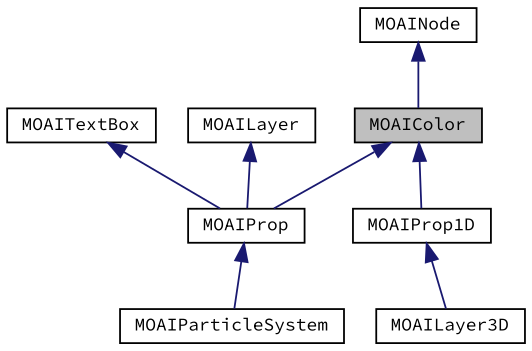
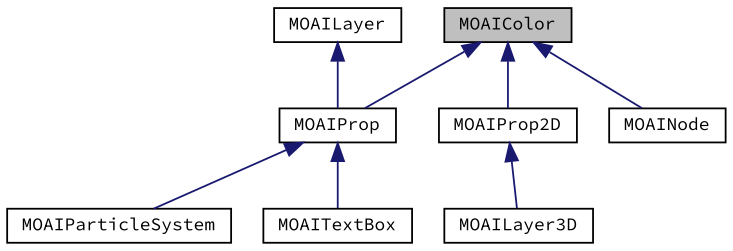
edge "MOAIColor" -> "MOAINode": reversed
edge "MOAIProp" -> "MOAITextBox": reversed
node "MOAIProp1D": label "MOAIProp1D" -> "MOAIProp2D"
